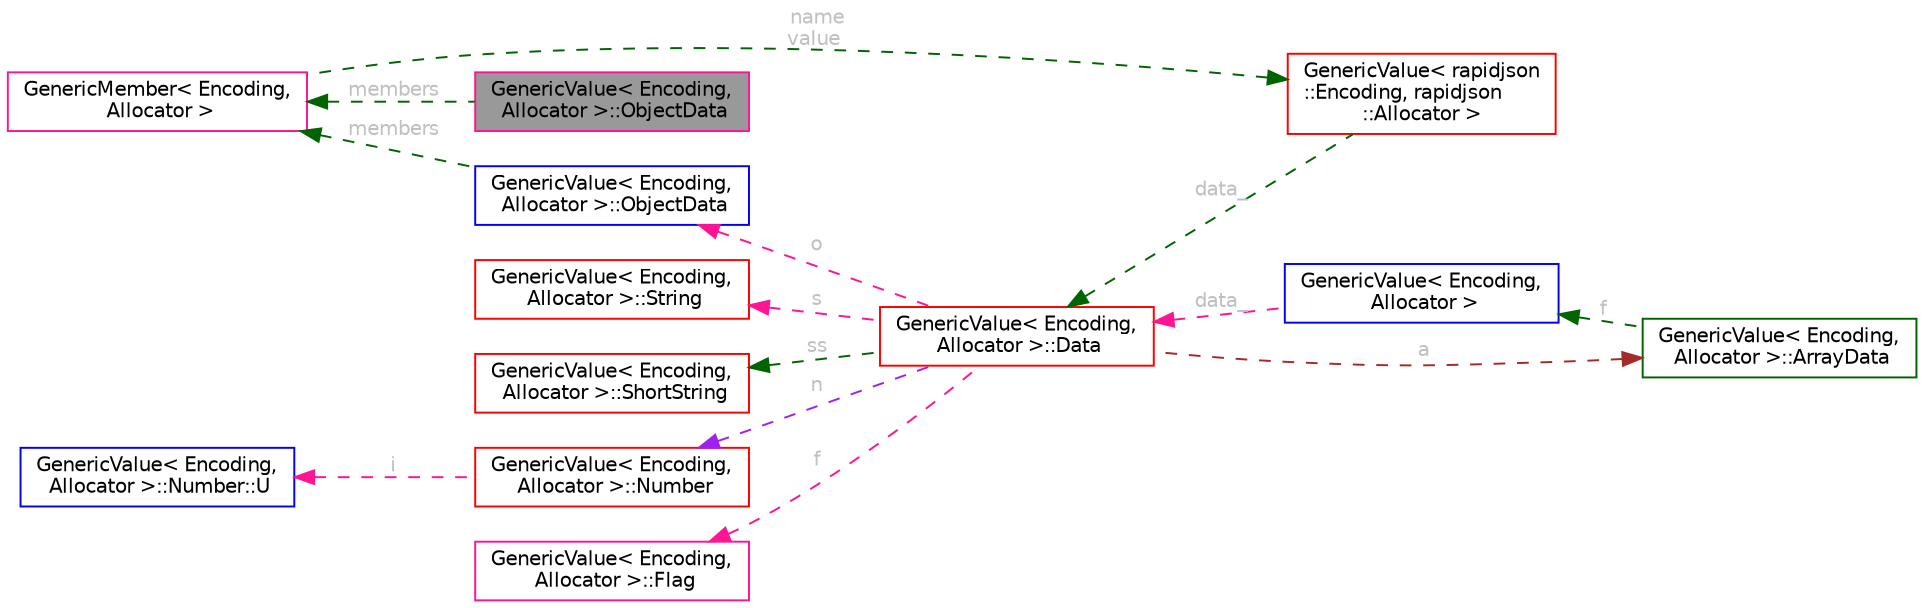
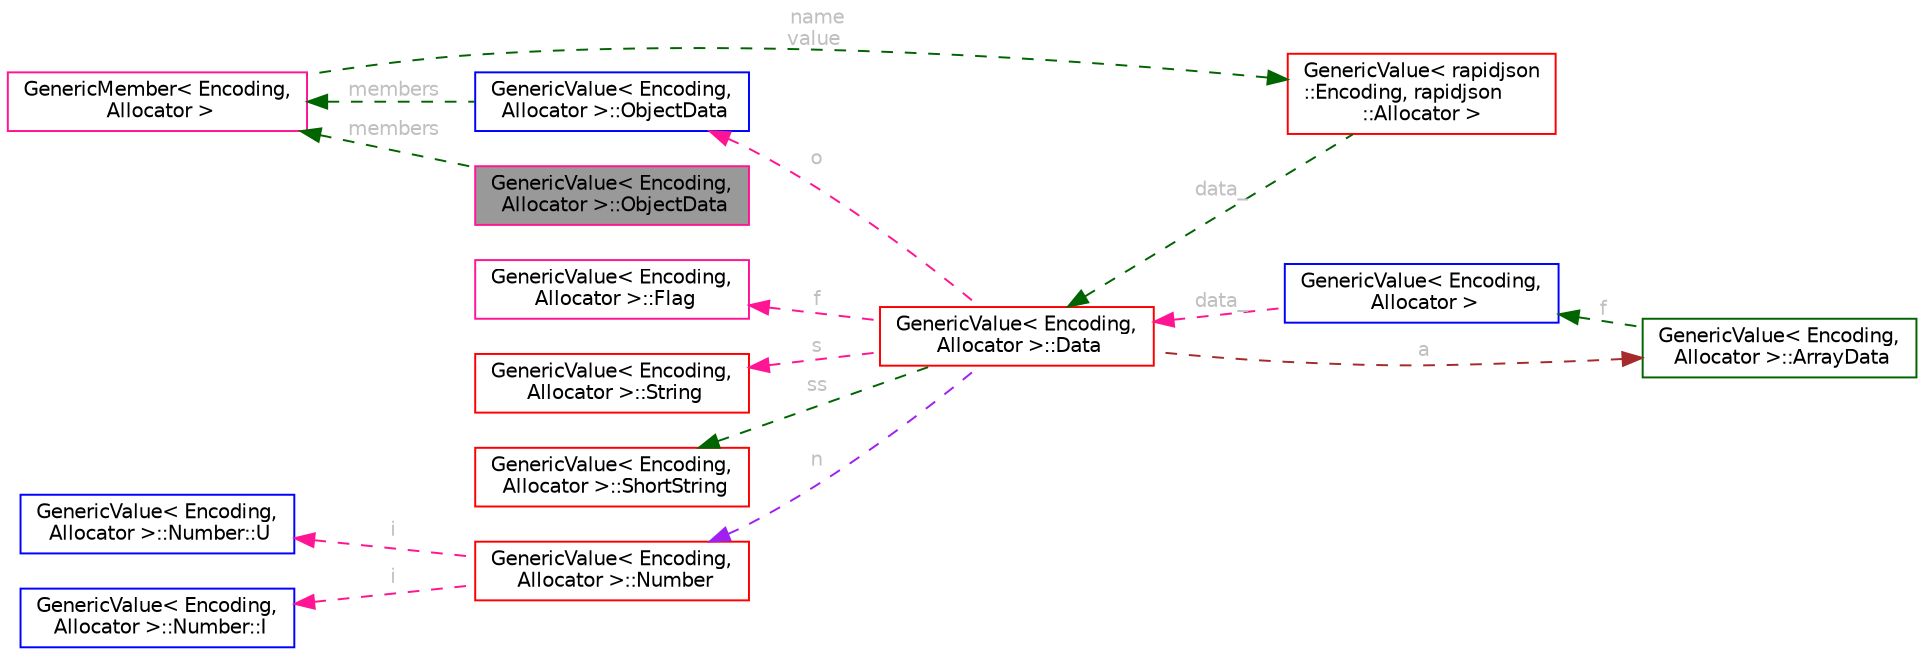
node "GenericValue< Encoding, Allocator >::Number::I": added
